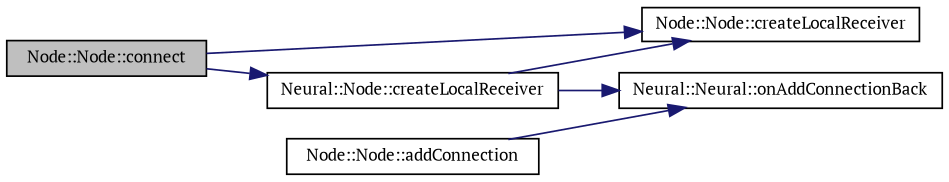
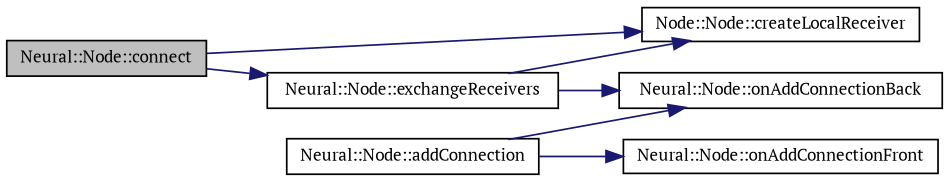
node "Node::Node::connect": label "Node::Node::connect" -> "Neural::Node::connect"
node "Neural::Node::createLocalReceiver": label "Neural::Node::createLocalReceiver" -> "Neural::Node::exchangeReceivers"
node "Neural::Neural::onAddConnectionBack": label "Neural::Neural::onAddConnectionBack" -> "Neural::Node::onAddConnectionBack"
node "Node::Node::addConnection": label "Node::Node::addConnection" -> "Neural::Node::addConnection"
node "Neural::Node::onAddConnectionFront": added
